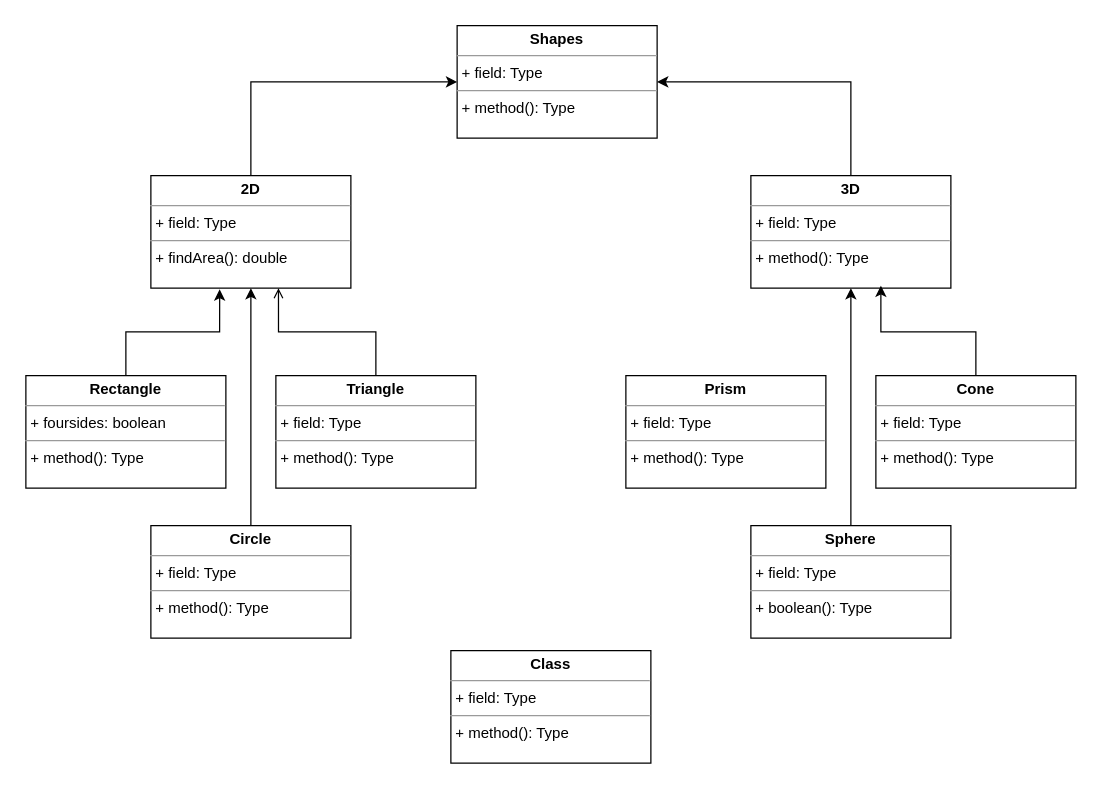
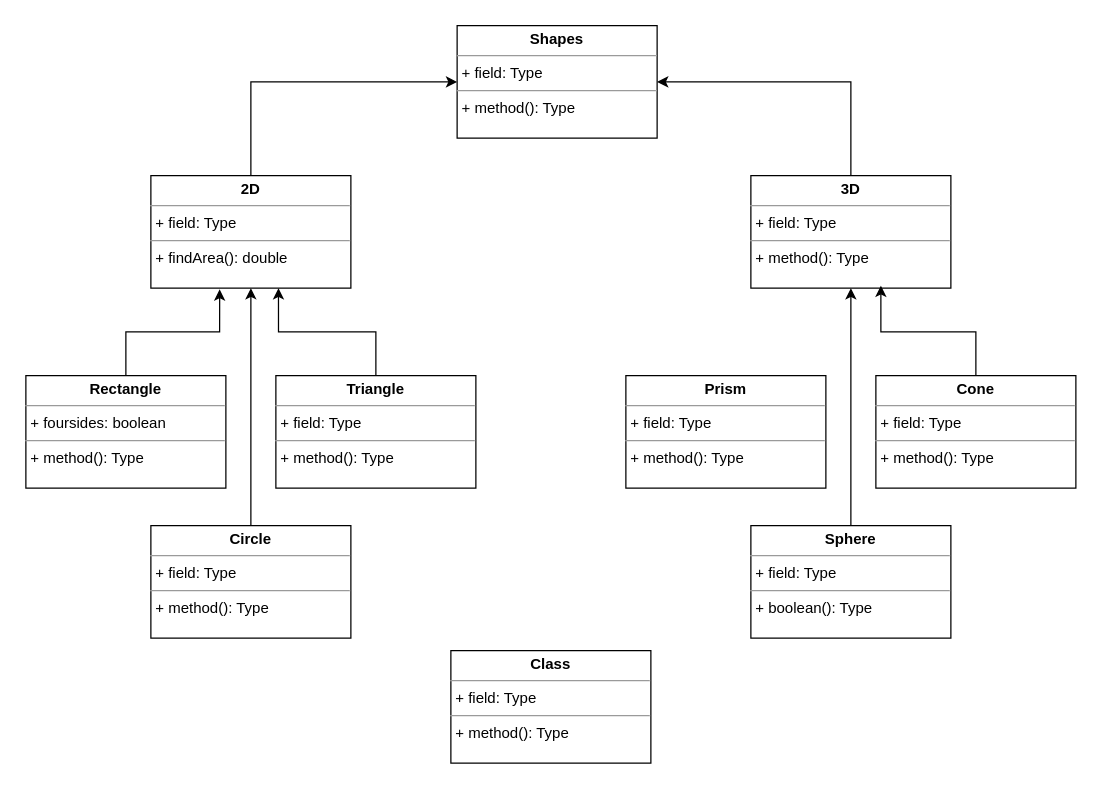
edge "Triangle + field: Type + method(): Type" -> "2D + field: Type + findArea(): double": arrowhead open -> classic
